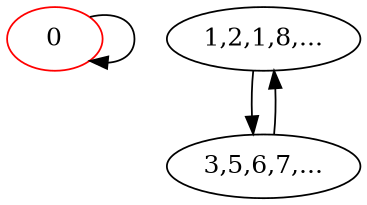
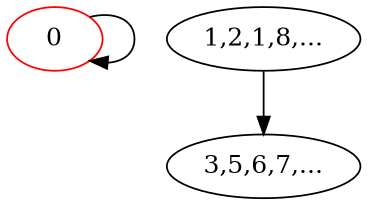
edge "3,5,6,7,..." -> "1,2,1,8,...": removed
